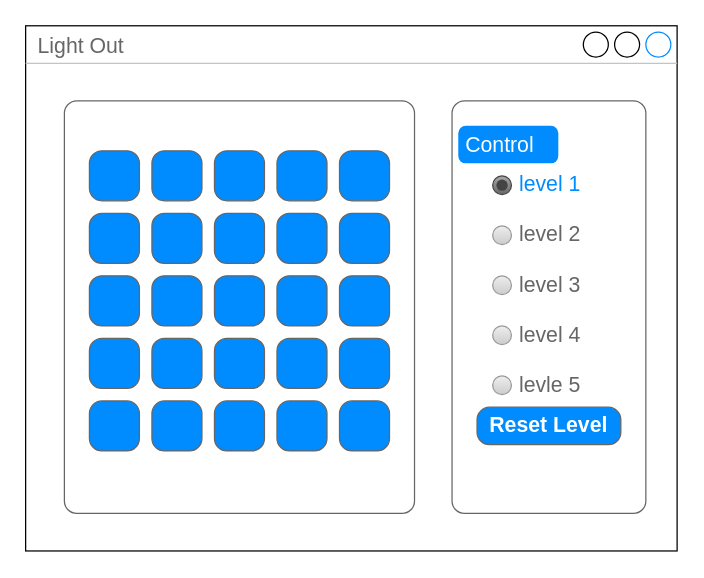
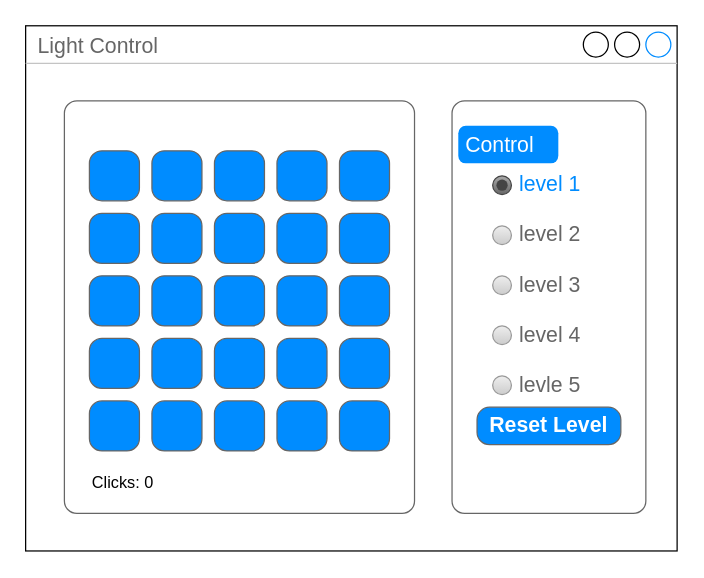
node "Light Out": label "Light Out" -> "Light Control"
node "Clicks: 0": added
